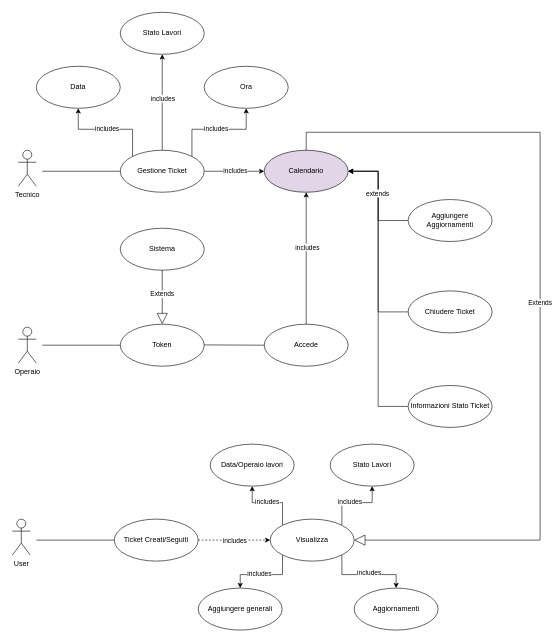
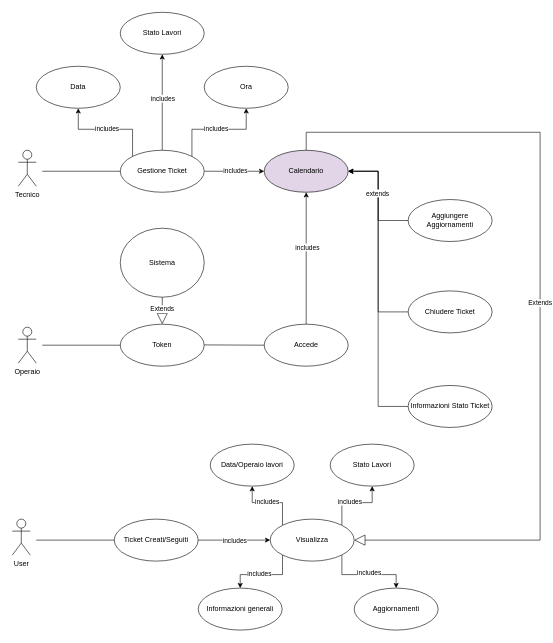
node "Sistema": size 84x42 -> 84x69
edge "Ticket Creati/Seguiti" -> "Visualizza": style dashed -> solid
node "Aggiungere generali": label "Aggiungere generali" -> "Informazioni generali"
